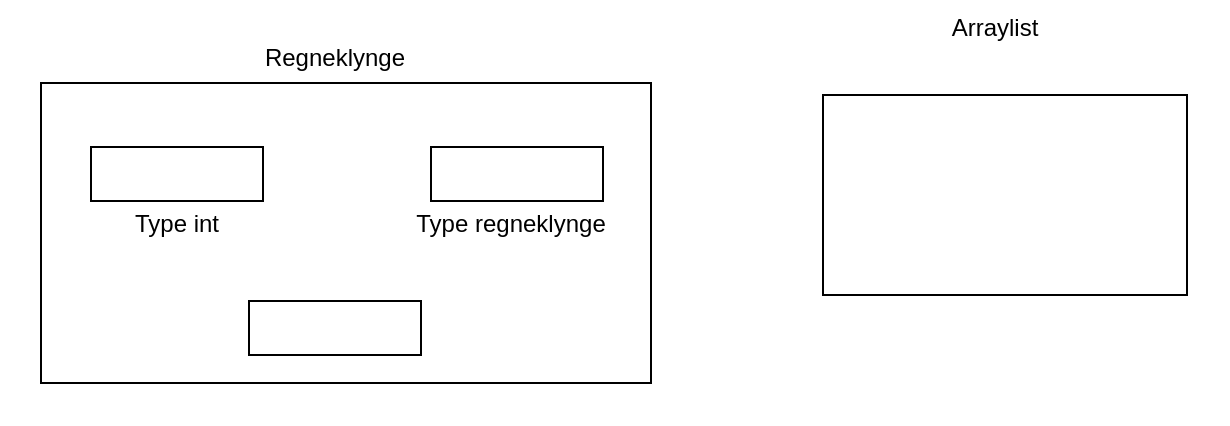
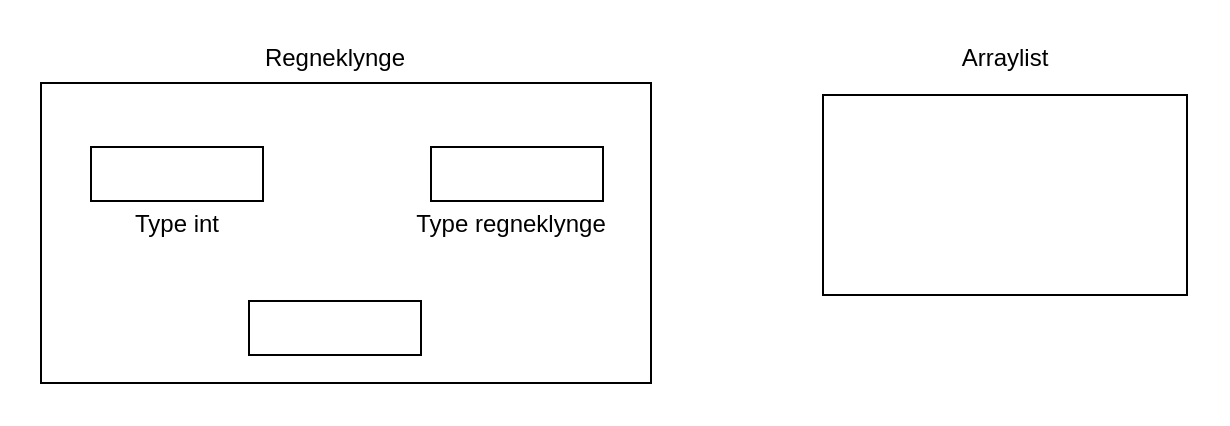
node "Arraylist": moved (995, 29) -> (1005, 59)
